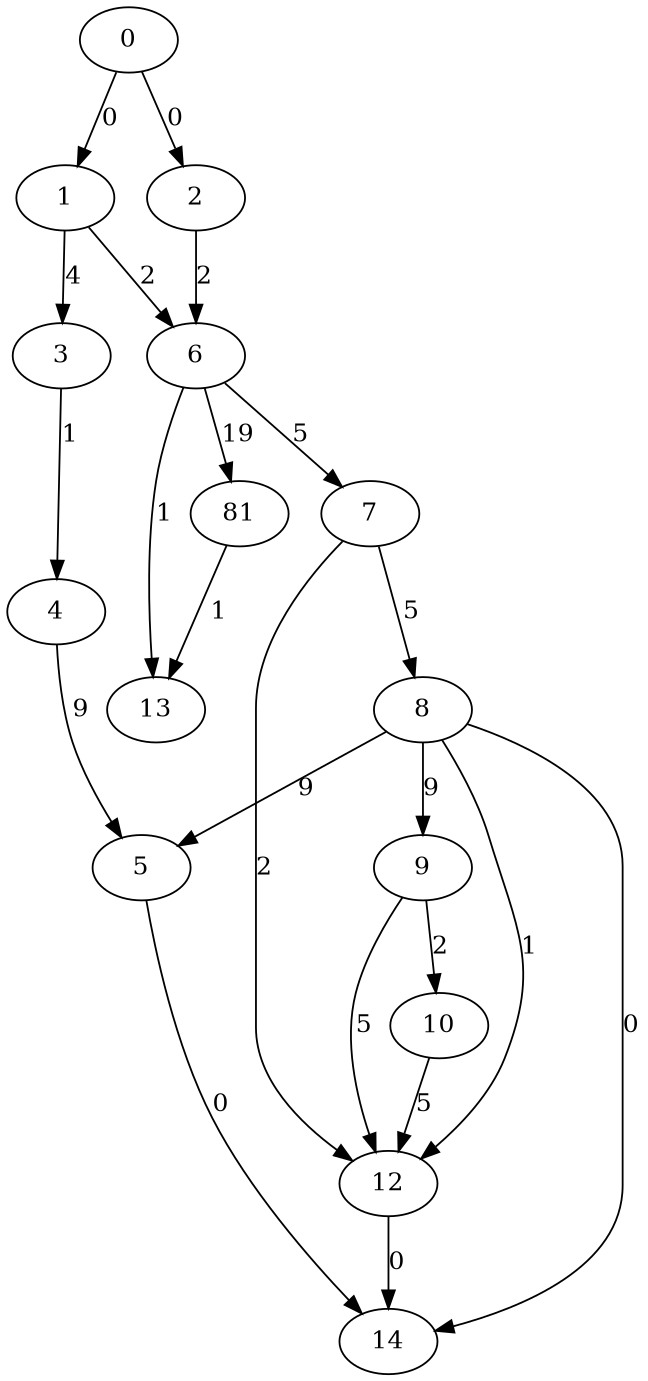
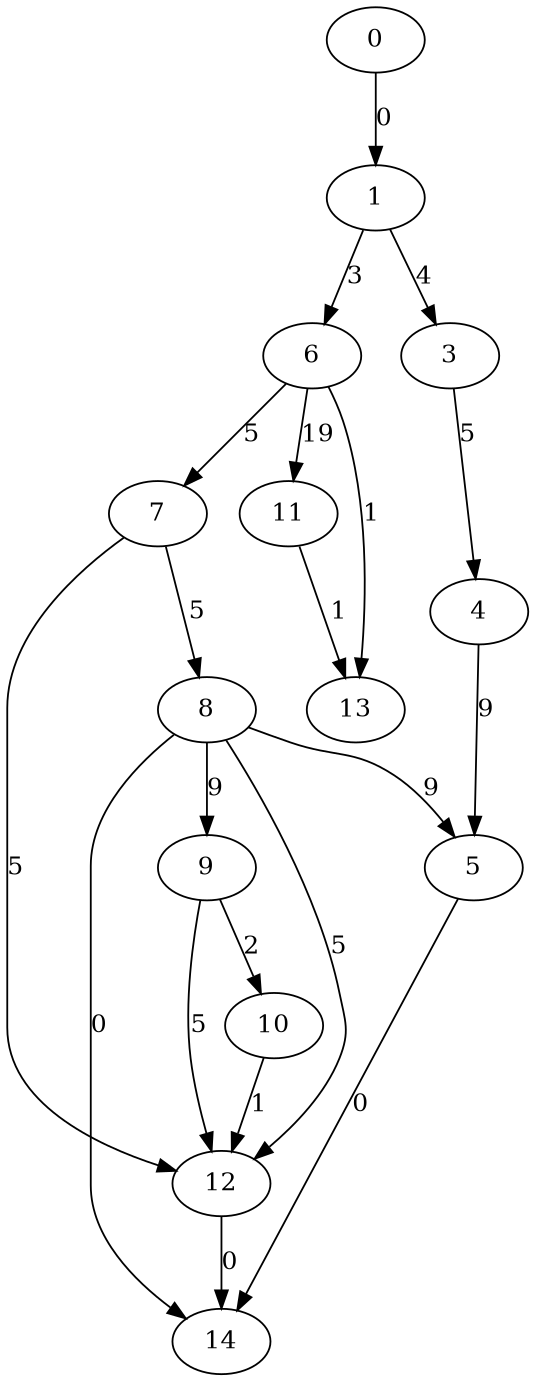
node "2": removed
edge "1" -> "6": label "2" -> "3"
edge "3" -> "4": label "1" -> "5"
node "81": label "81" -> "11"
edge "7" -> "12": label "2" -> "5"
edge "8" -> "12": label "1" -> "5"
edge "10" -> "12": label "5" -> "1"
